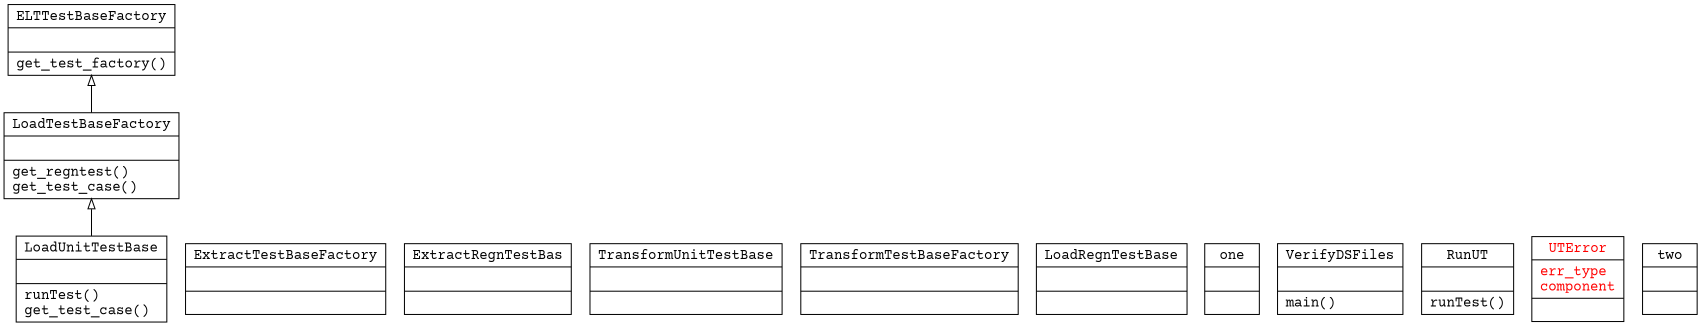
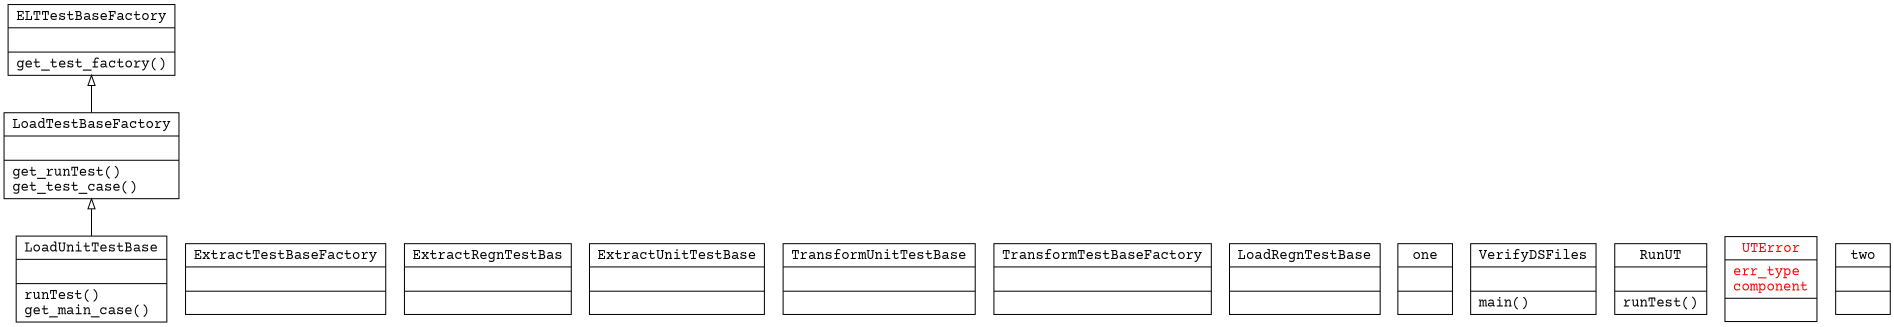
node "LoadTestBaseFactory": text "get_regntest()" -> "get_runTest()"
node "ExtractUnitTestBase": added
node "LoadUnitTestBase": text "get_test_case()" -> "get_main_case()"
